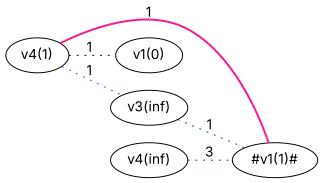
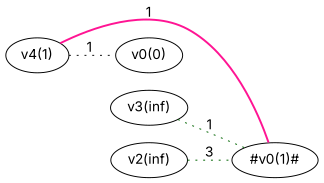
node "v1(0)": label "v1(0)" -> "v0(0)"
edge "v4(1)" -- "v3(inf)": removed, label "1"
node "v4(inf)": label "v4(inf)" -> "v2(inf)"
node "#v1(1)#": label "#v1(1)#" -> "#v0(1)#"
